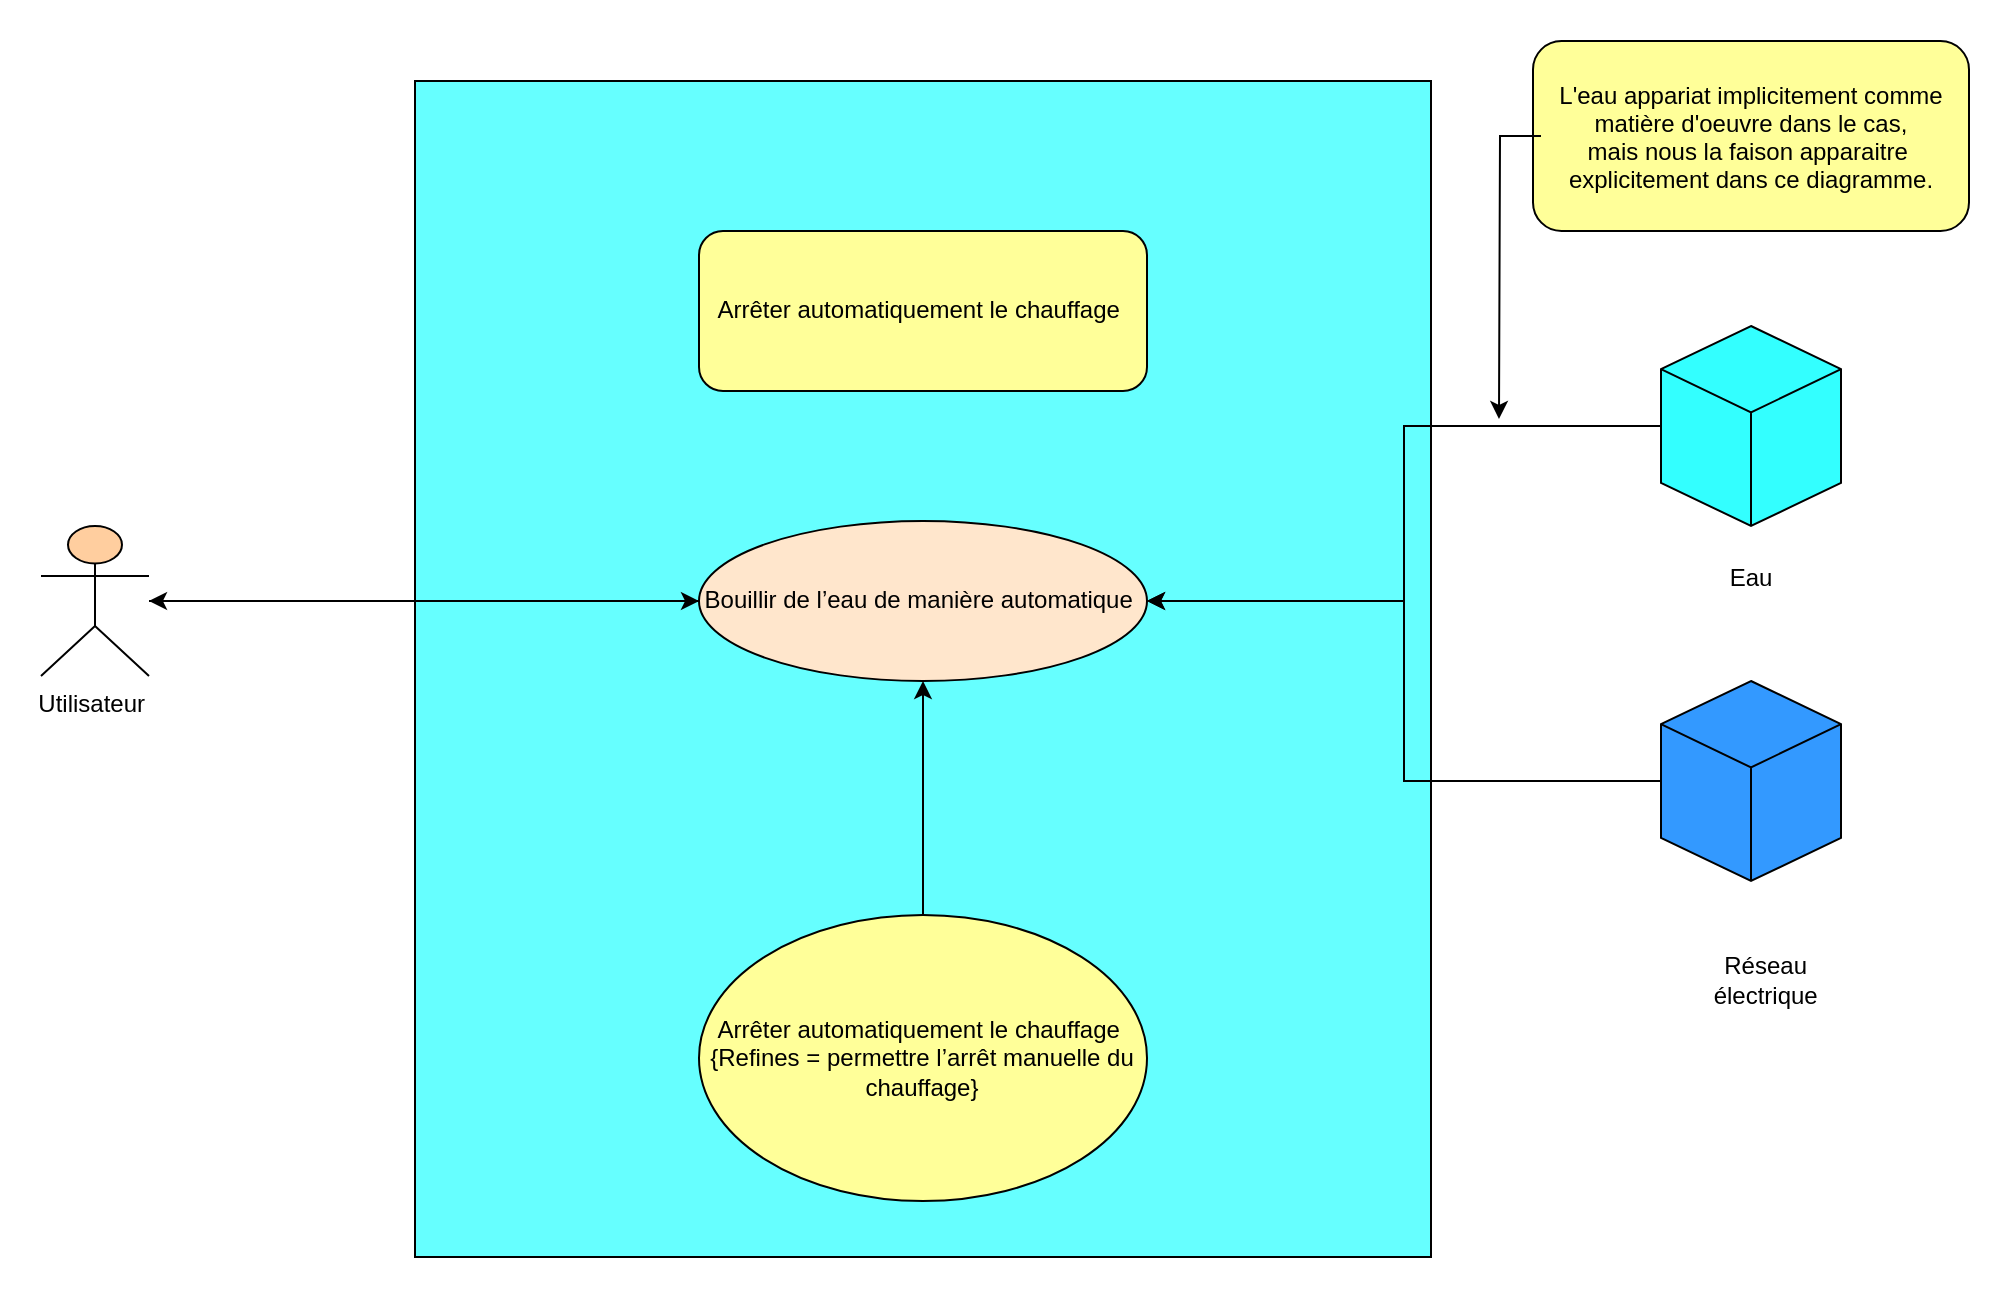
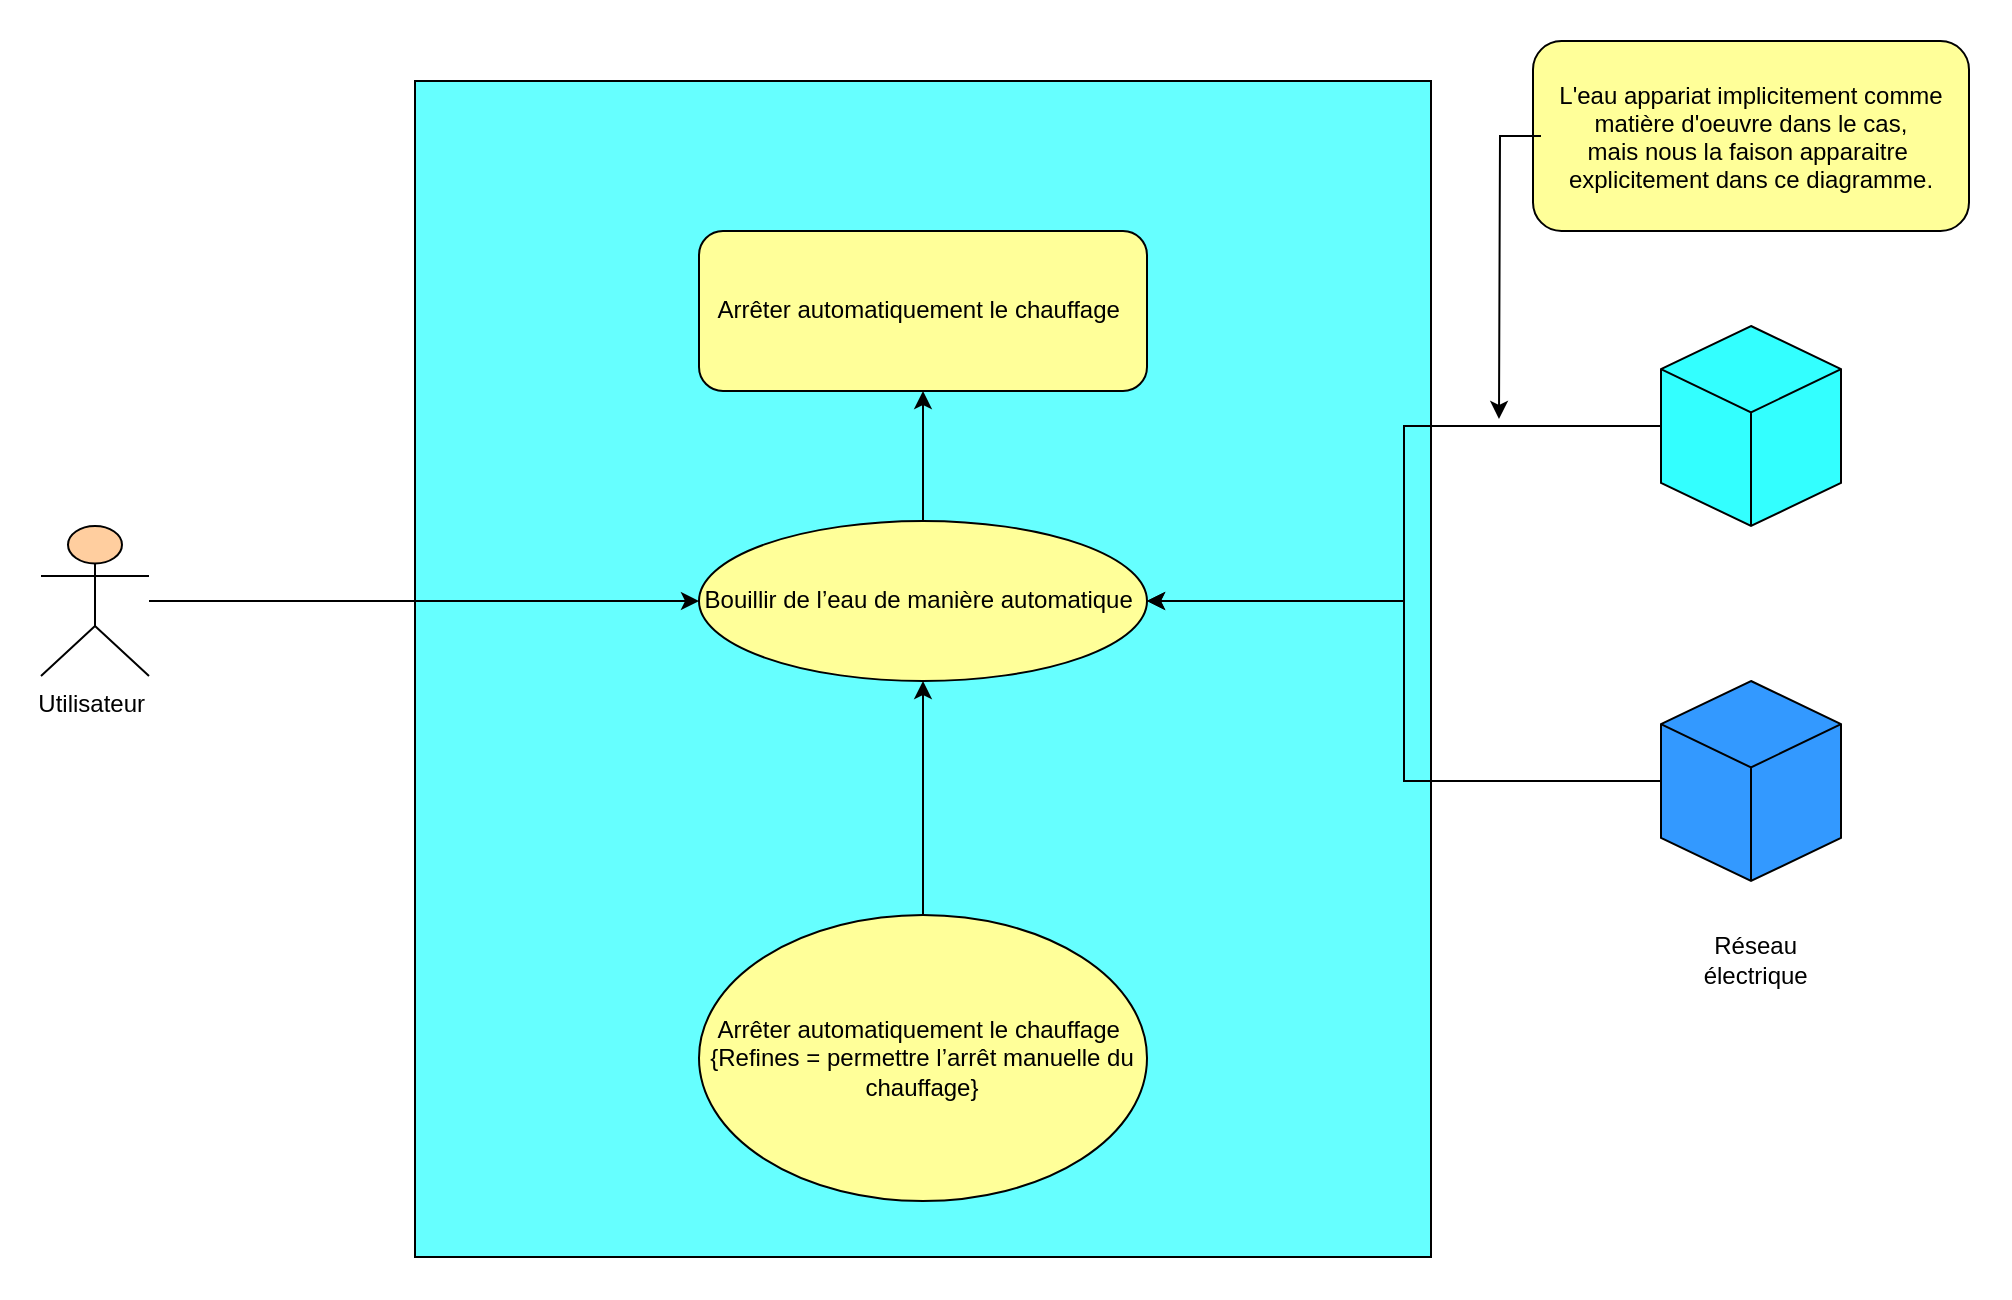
node "Eau": removed
edge "Bouillir de l’eau de manière automatique" -> "Utilisateur": now "Bouillir de l’eau de manière automatique" -> "Arrêter automatiquement le chauffage"
node "Bouillir de l’eau de manière automatique": fillcolor #ffe6cc -> #ffff99
node "Réseau électrique": moved (1768, 981) -> (1758, 961)
